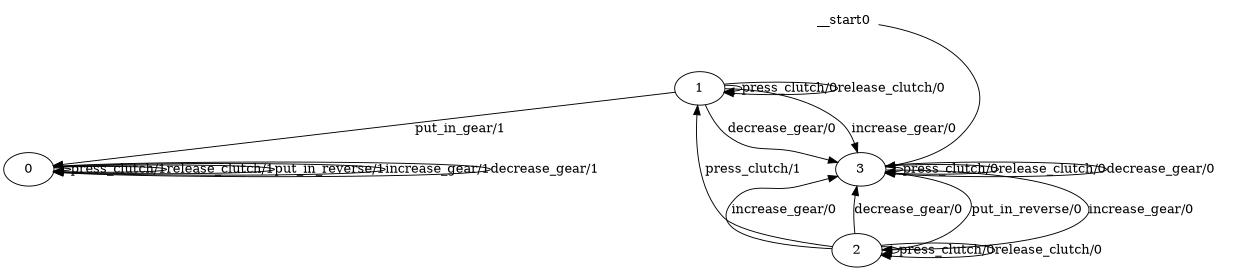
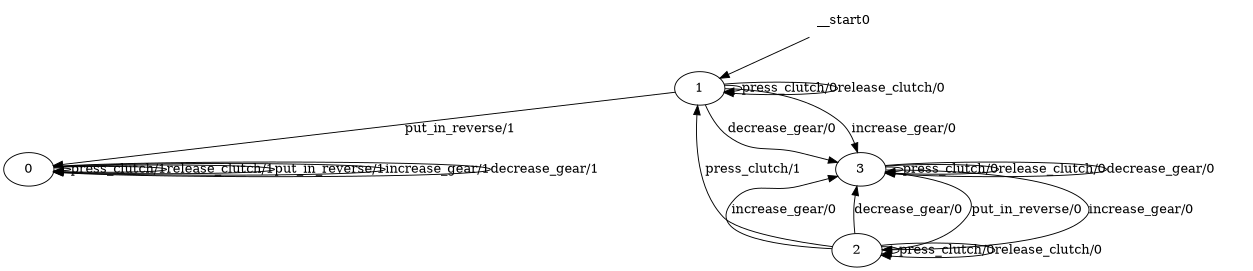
edge "__start0" -> "3": now "__start0" -> "1"
edge "1" -> "0": label "put_in_gear/1" -> "put_in_reverse/1"
